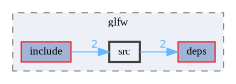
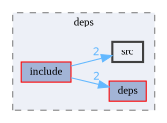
cluster "glfw": label "glfw" -> "deps"
edge "src" -> "deps": now "include" -> "deps"
